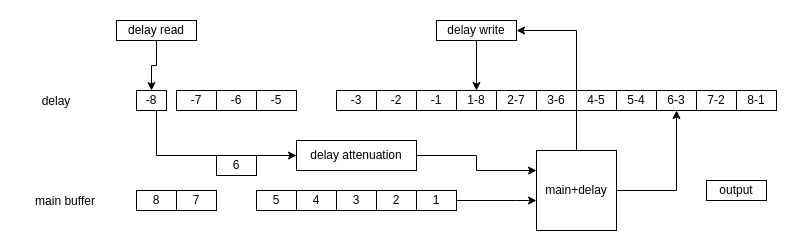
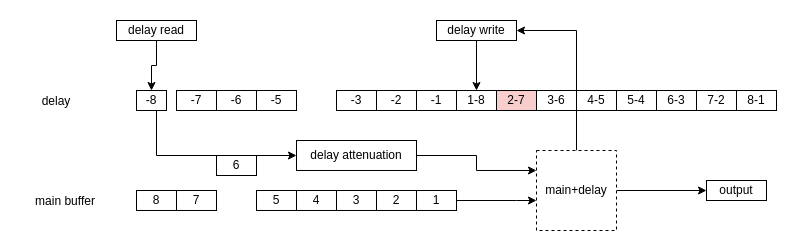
node "2-7": fillcolor #ffffff -> #f8cecc
edge "main+delay" -> "6-3": now "main+delay" -> "output"
node "main+delay": style solid -> dashed
